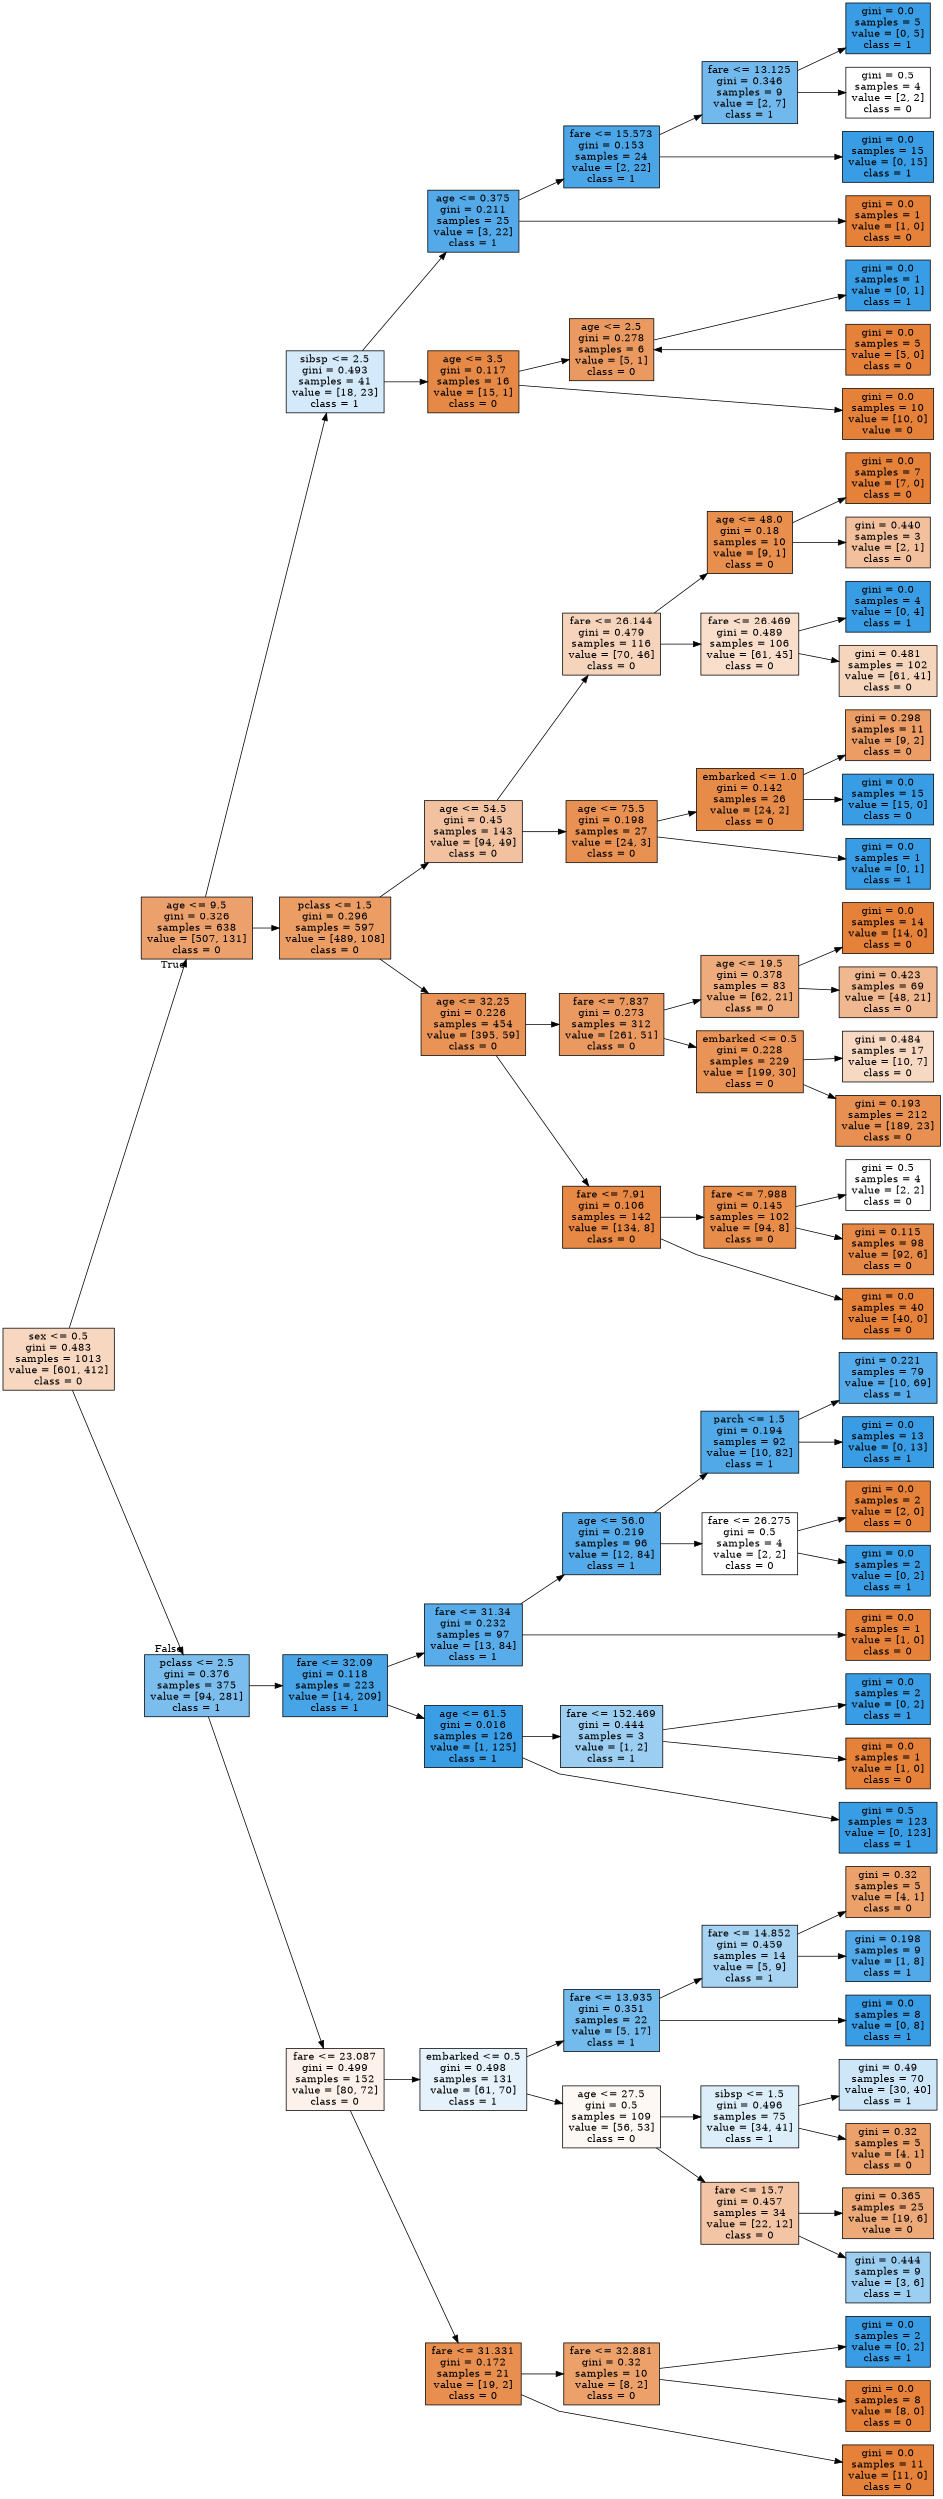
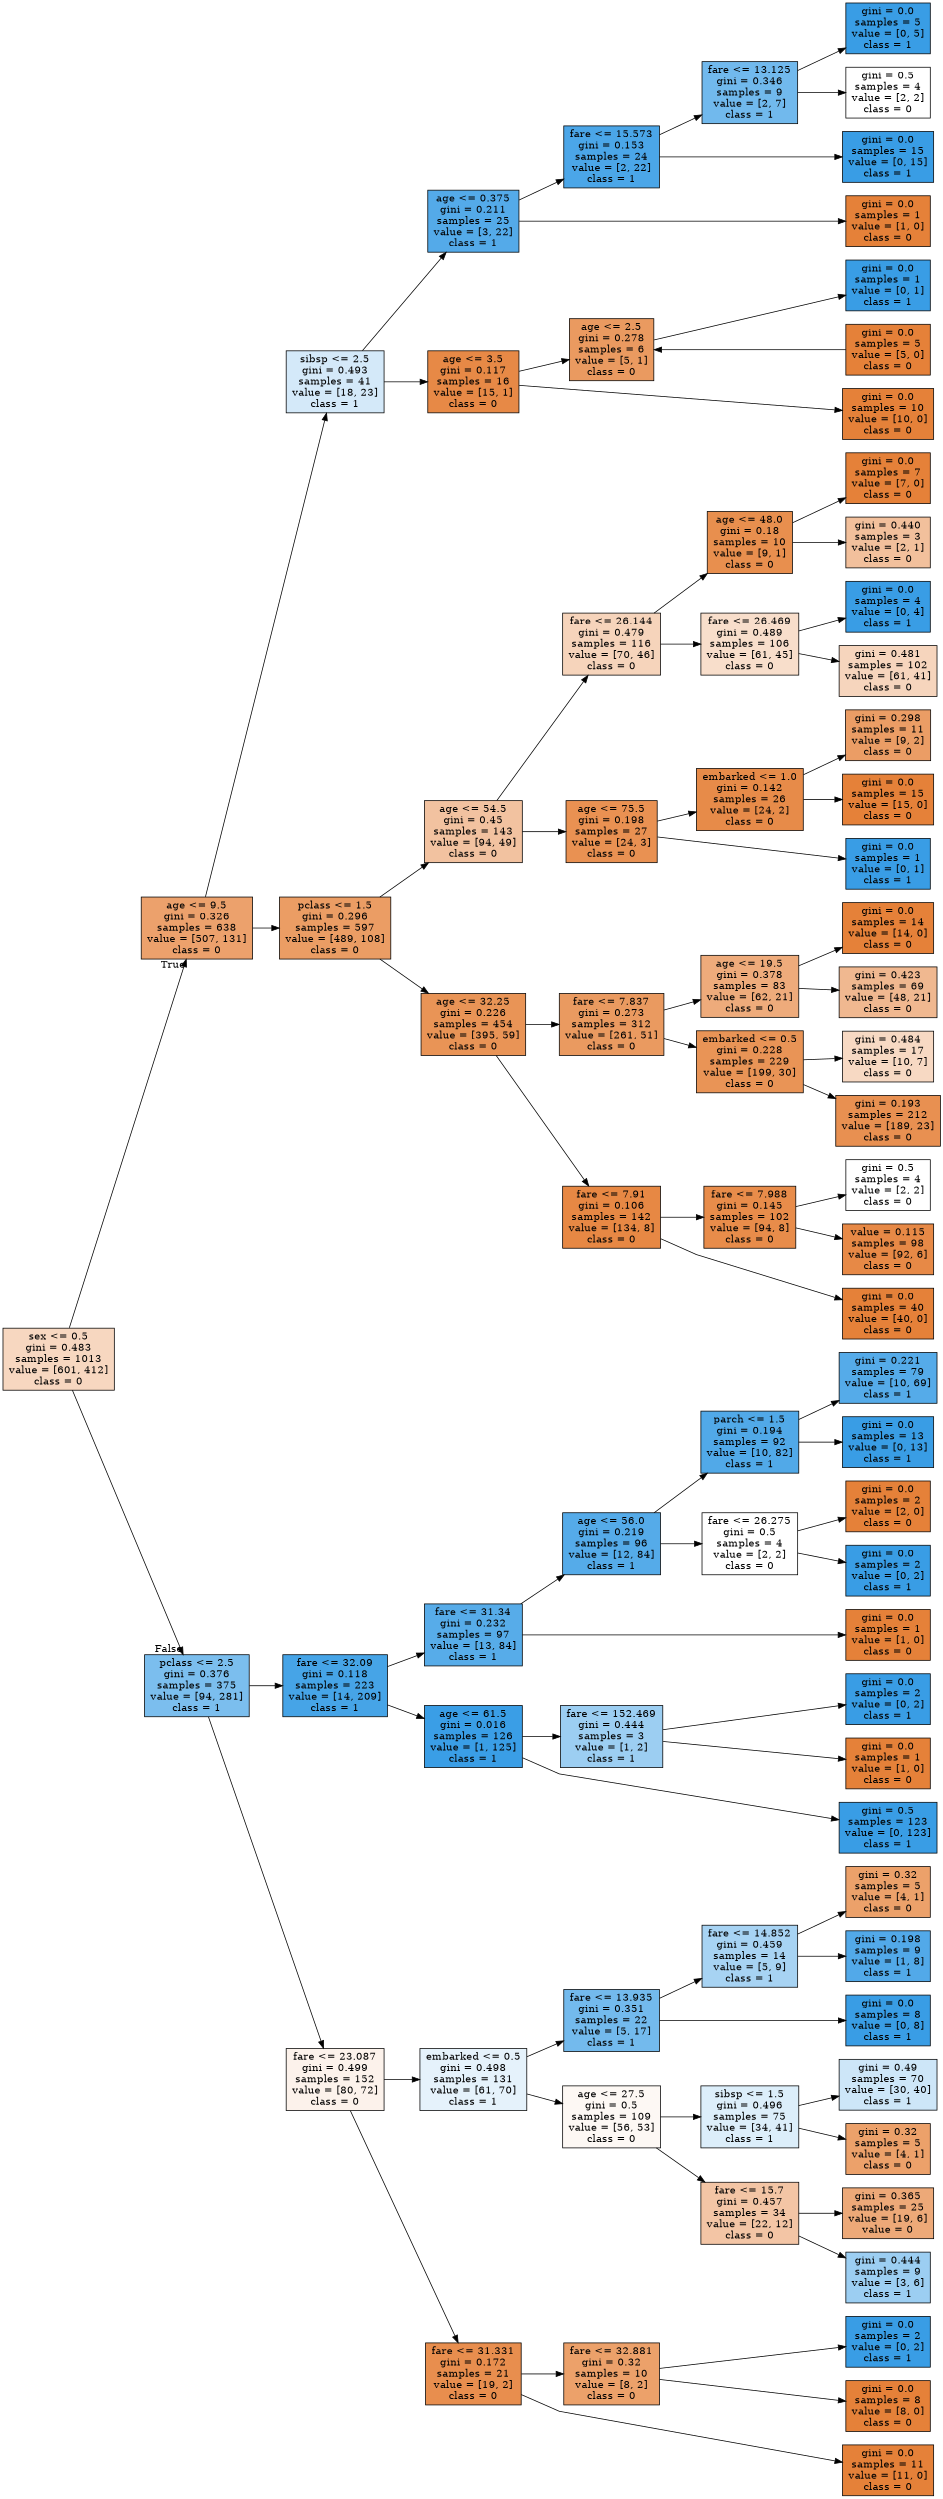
node "gini = 0.0 samples = 10 value = [10, 0] value = 0": label "gini = 0.0 samples = 10 value = [10, 0] value = 0" -> "gini = 0.0 samples = 10 value = [10, 0] class = 0"
node "gini = 0.0 samples = 15 value = [15, 0] class = 0": fillcolor #399de5ff -> #e58139ff
node "gini = 0.115 samples = 98 value = [92, 6] class = 0": label "gini = 0.115 samples = 98 value = [92, 6] class = 0" -> "value = 0.115 samples = 98 value = [92, 6] class = 0"
